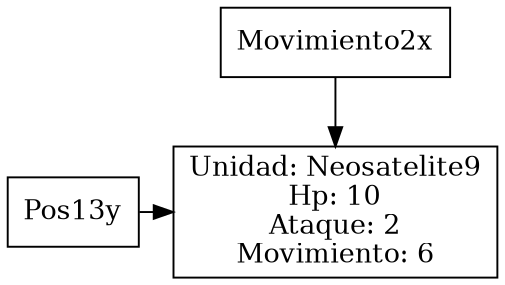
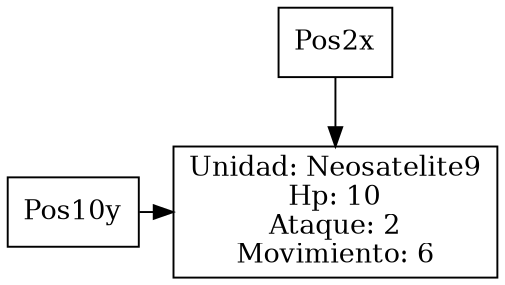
node "Movimiento2x": label "Movimiento2x" -> "Pos2x"
node "Pos13y": label "Pos13y" -> "Pos10y"
